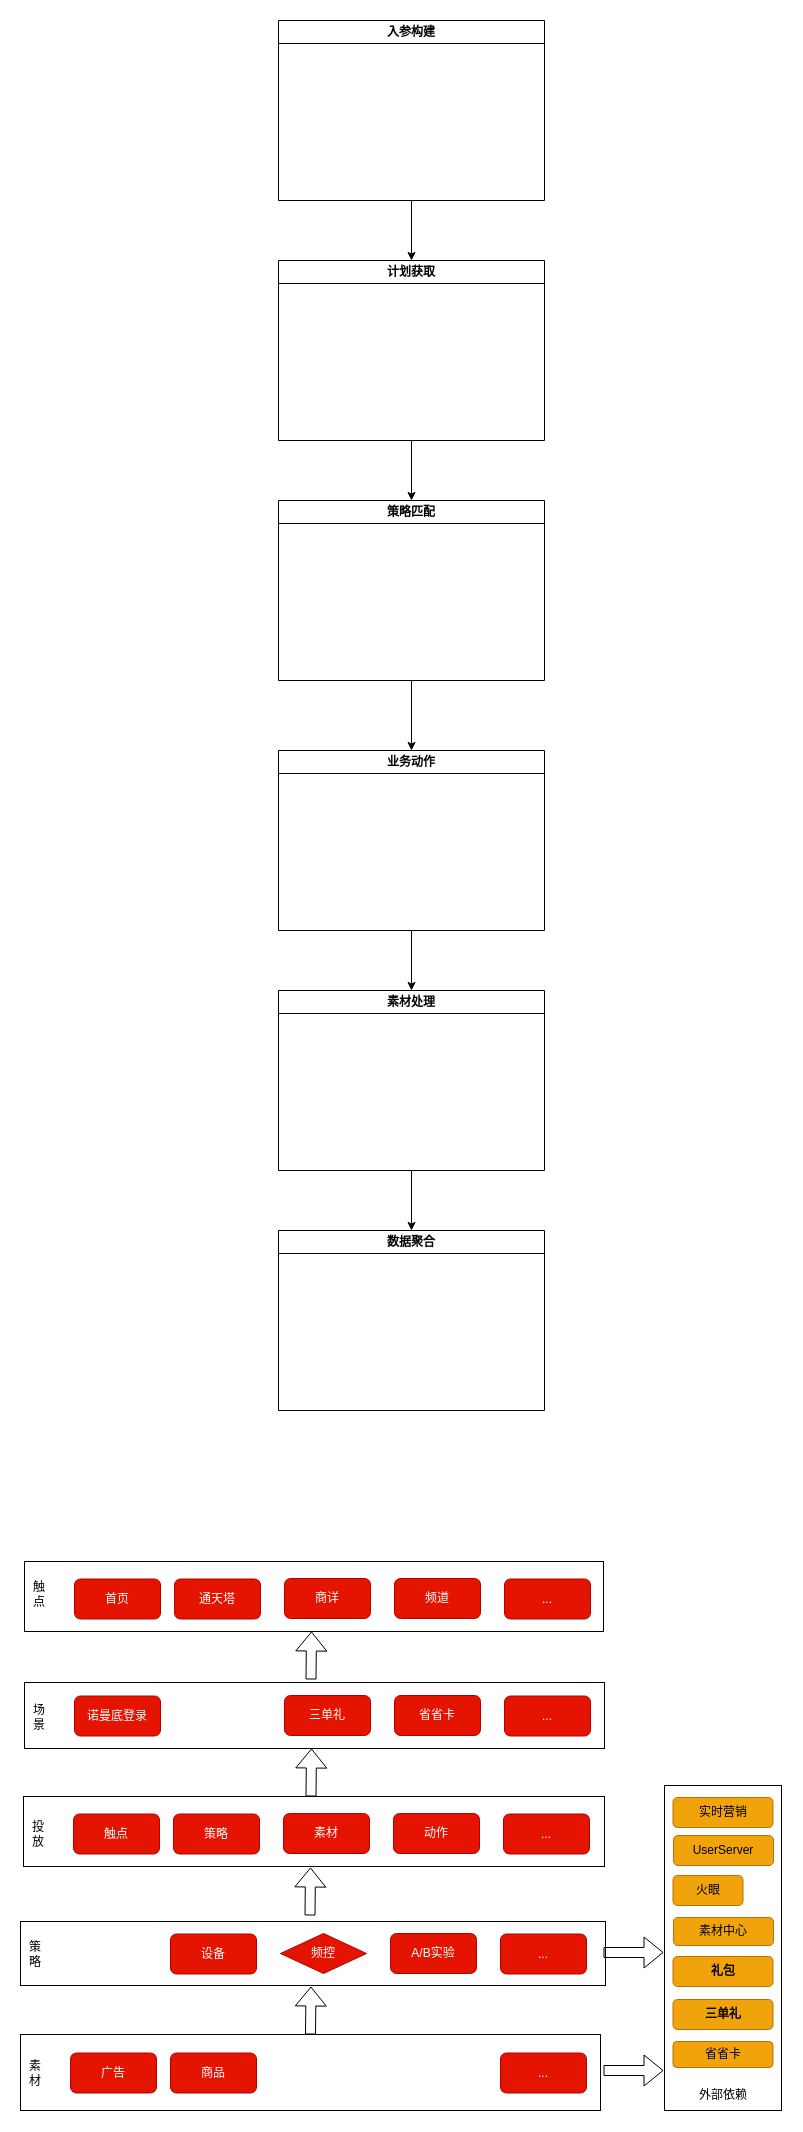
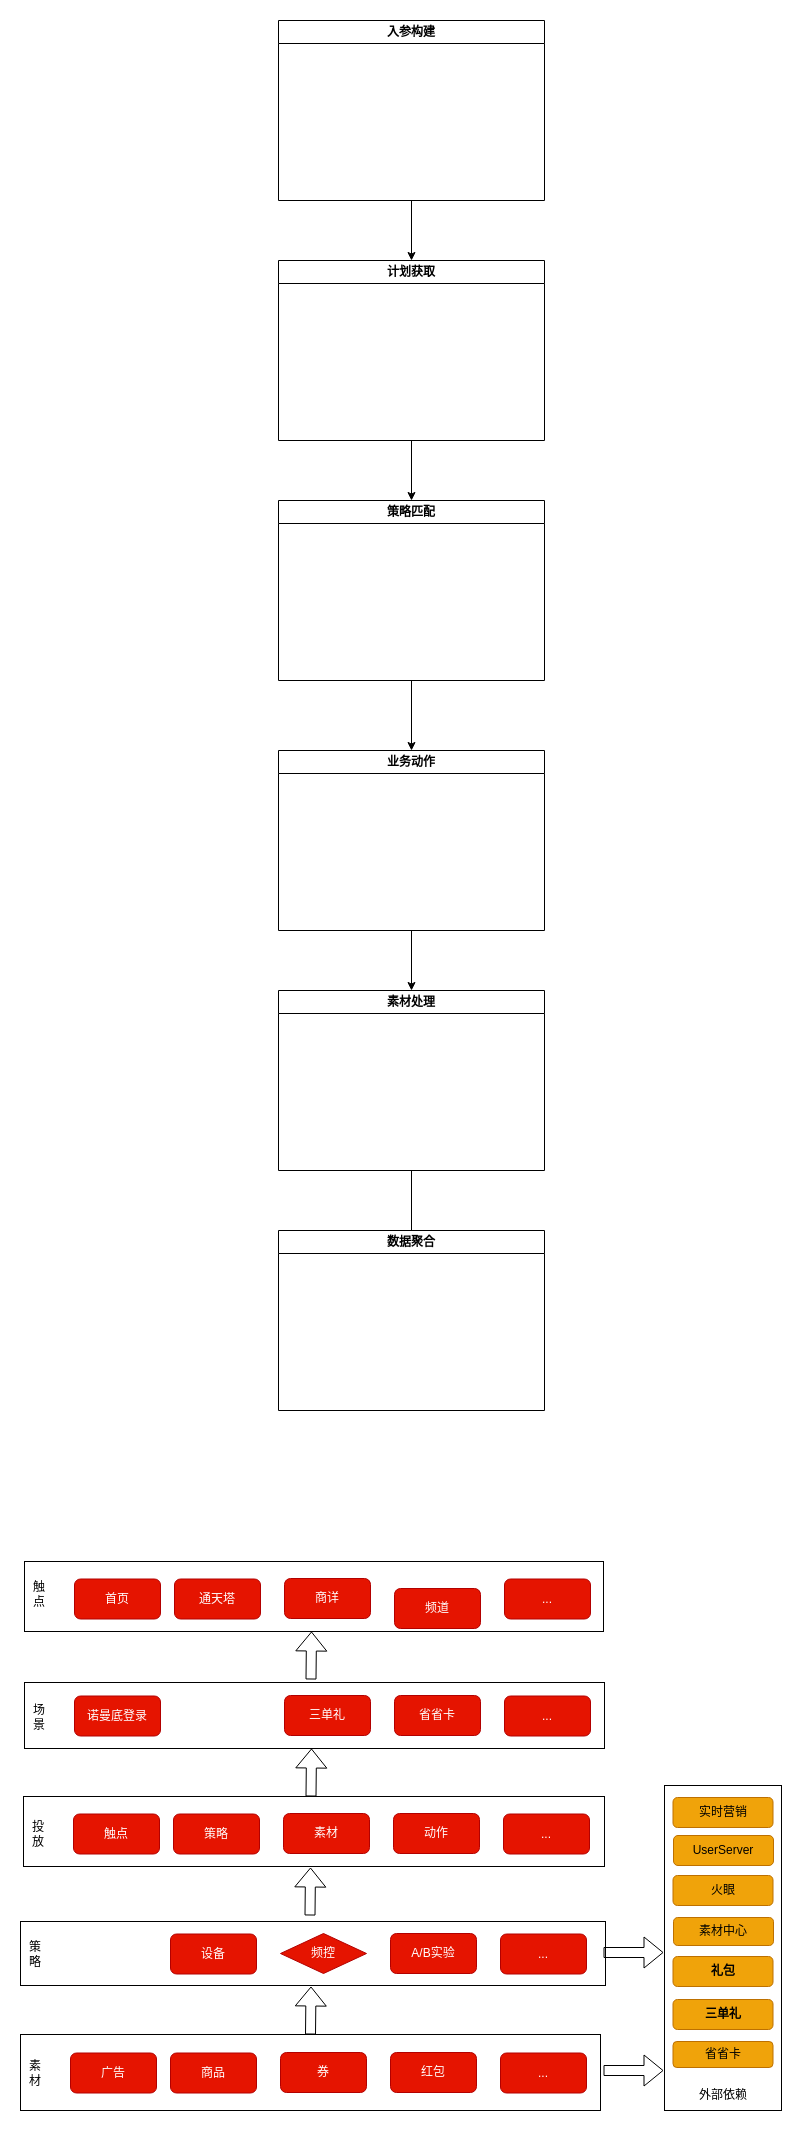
edge "素材处理" -> "数据聚合": arrowhead classic -> none
node "频道": moved (438, 1599) -> (438, 1609)
node "火眼": size 70x30 -> 100x30
node "券": added
node "红包": added
